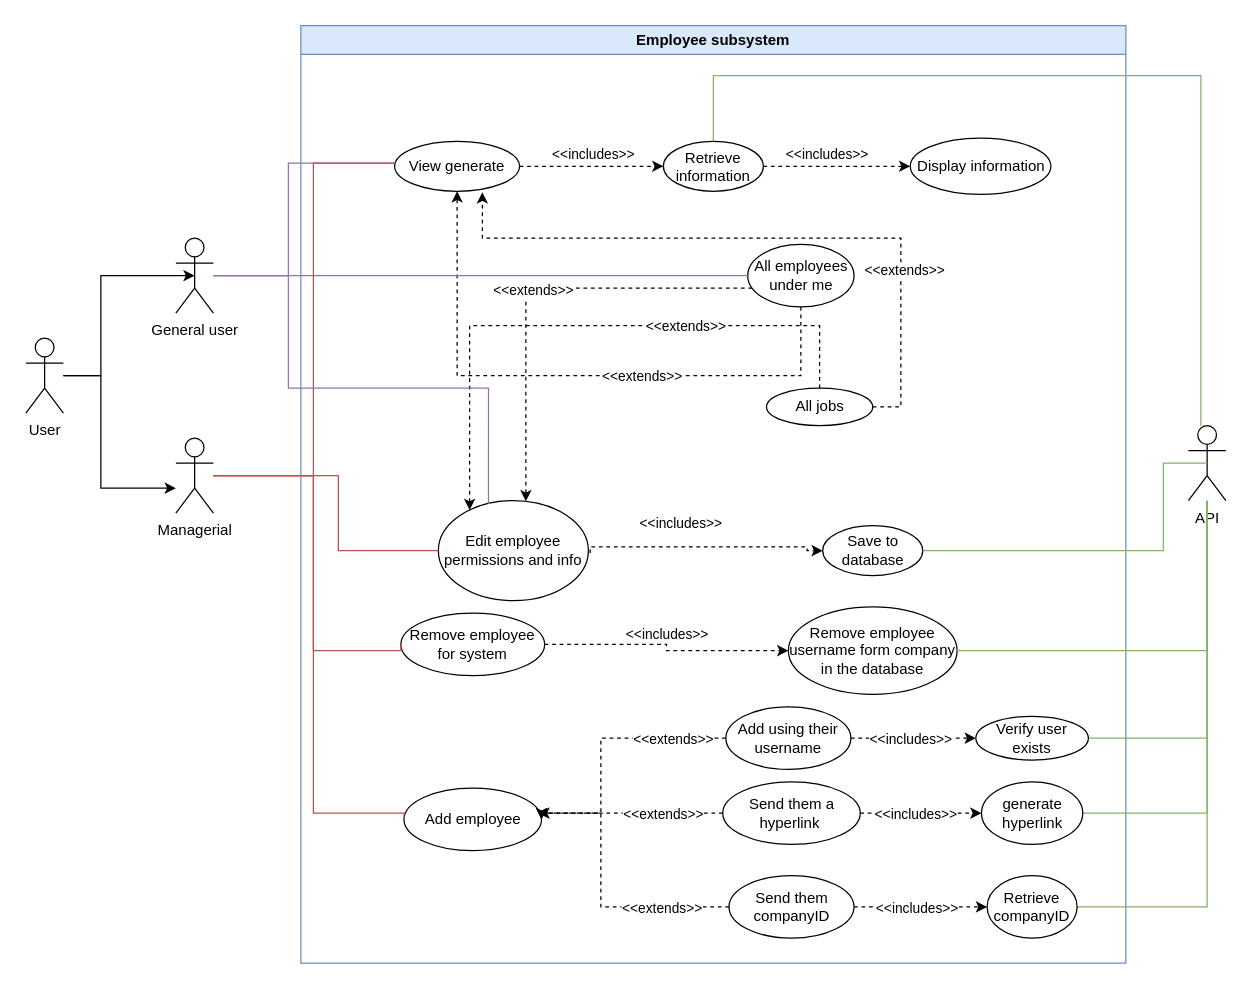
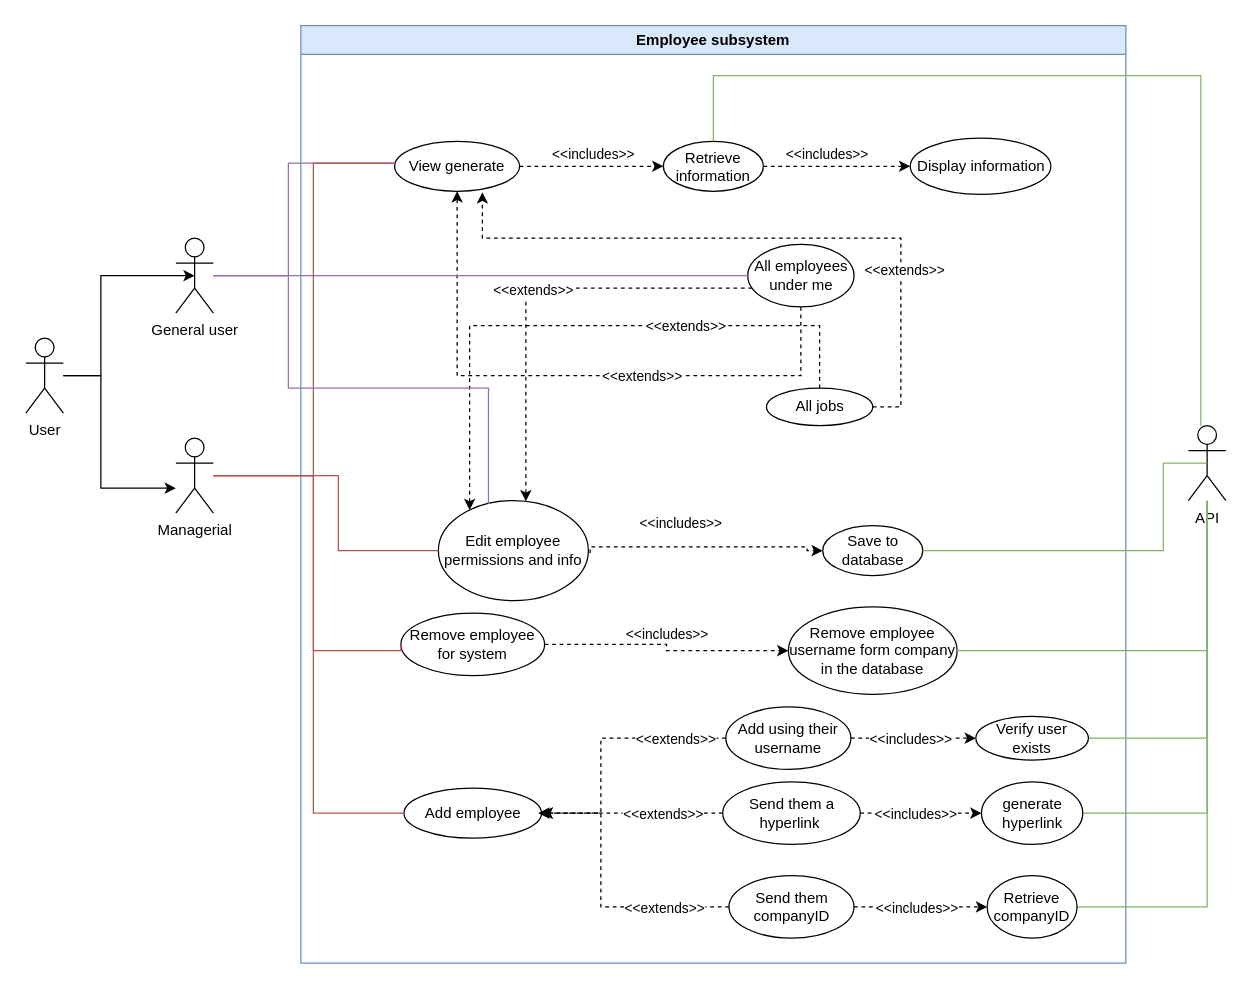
node "Add employee": size 138x63 -> 138x50
